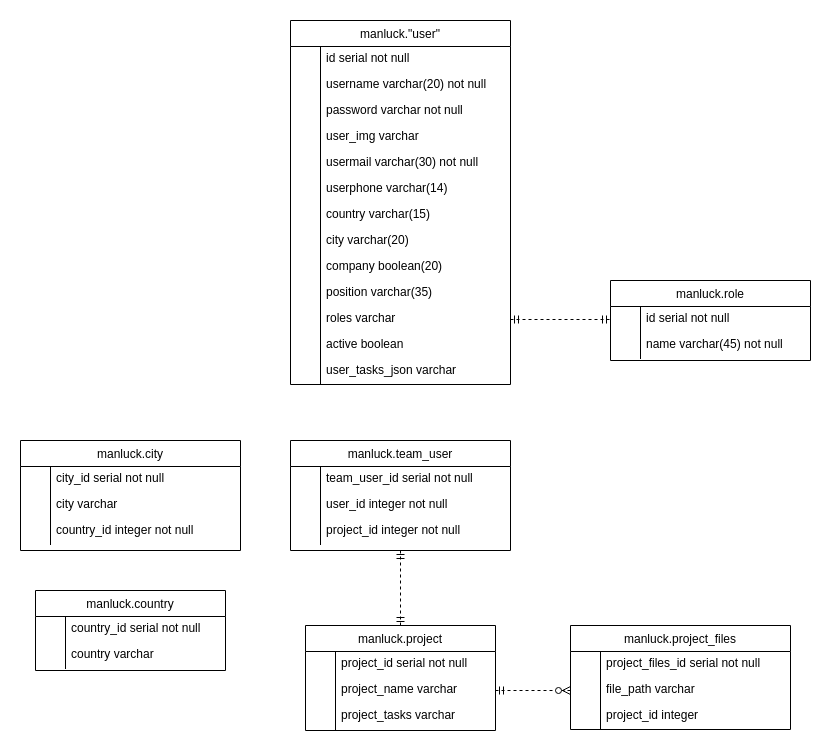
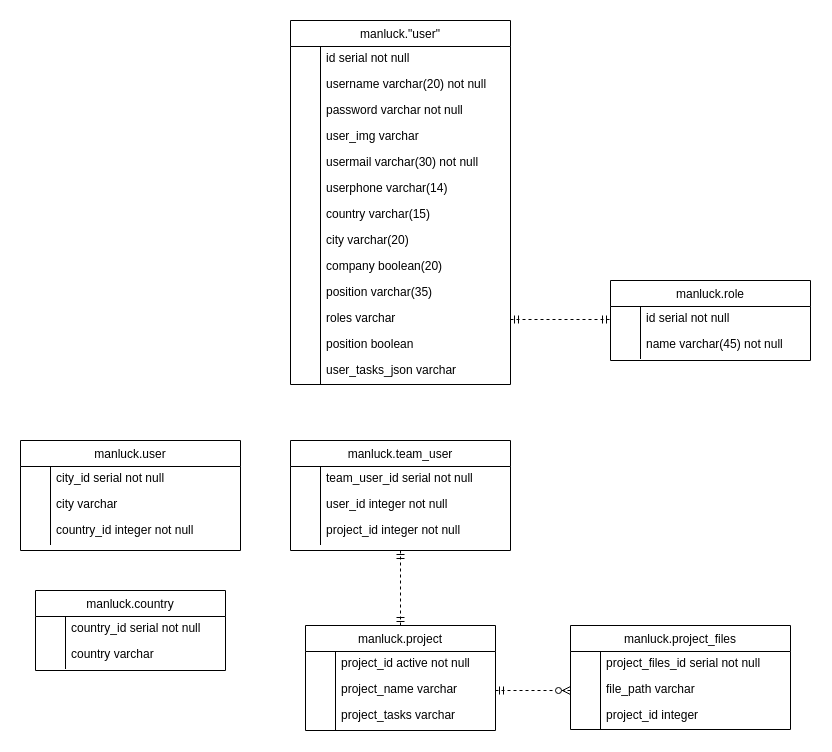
node "active boolean": label "active boolean" -> "position boolean"
node "manluck.city": label "manluck.city" -> "manluck.user"
node "project_id serial not null": label "project_id serial not null" -> "project_id active not null"
